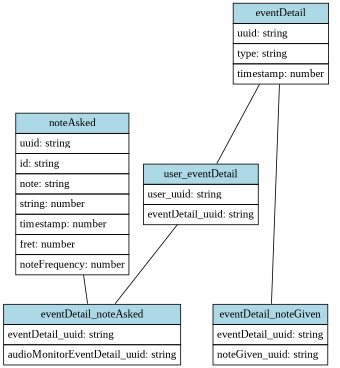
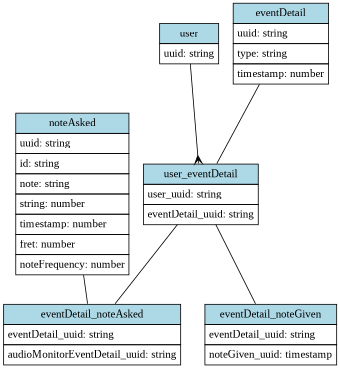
node "user": added
edge "eventDetail" -- "eventDetail_noteGiven": now "user_eventDetail" -- "eventDetail_noteGiven"
node "eventDetail_noteGiven": text "noteGiven_uuid: string" -> "noteGiven_uuid: timestamp"
